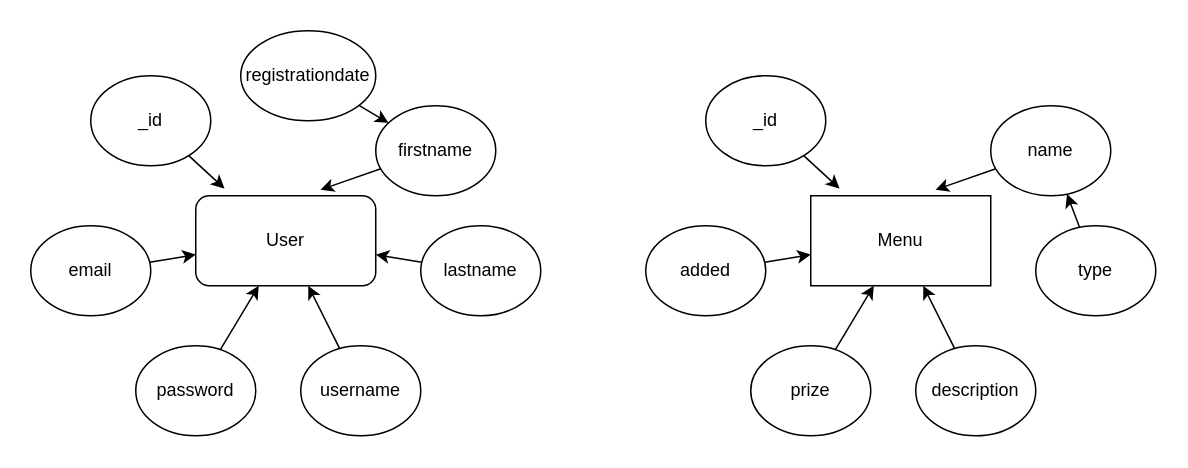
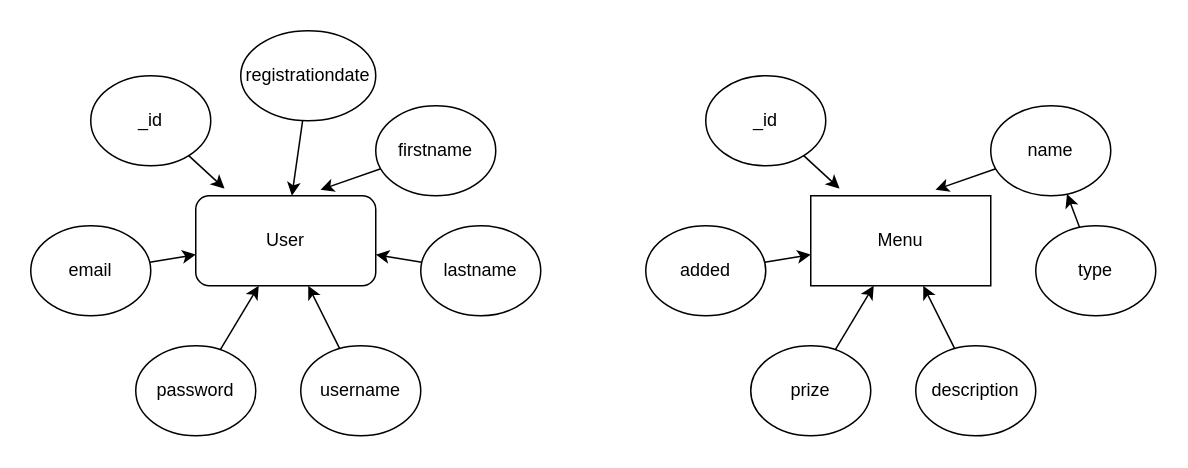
edge "registrationdate" -> "firstname": now "registrationdate" -> "User"
